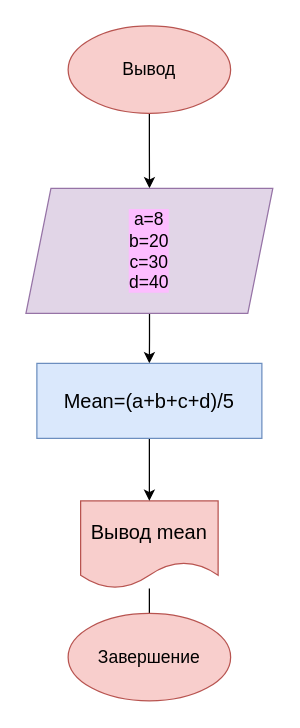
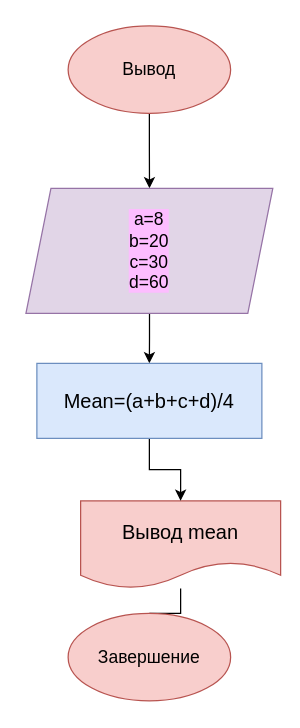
node "a=8 b=20 c=30 d=40": label "a=8 b=20 c=30 d=40" -> "a=8 b=20 c=30 d=60"
node "Mean=(a+b+c+d)/5": label "Mean=(a+b+c+d)/5" -> "Mean=(a+b+c+d)/4"
node "Вывод mean": size 138x88 -> 200x88
